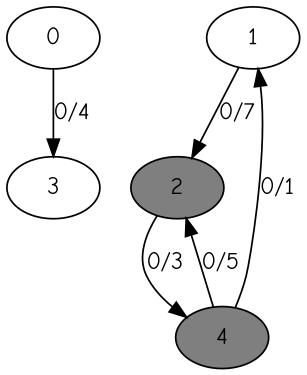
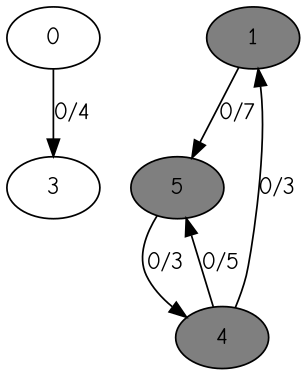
node "1": fillcolor grey100 -> grey50
node "2": label "2" -> "5"
edge "4" -> "1": label "0/1" -> "0/3"
